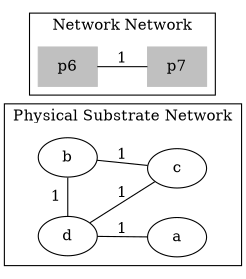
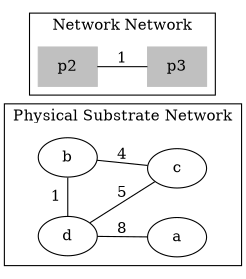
node "p6": label "p6" -> "p2"
node "p7": label "p7" -> "p3"
edge "b" -- "c": label "1" -> "4"
edge "c" -- "d": label "1" -> "5"
edge "d" -- "a": label "1" -> "8"
